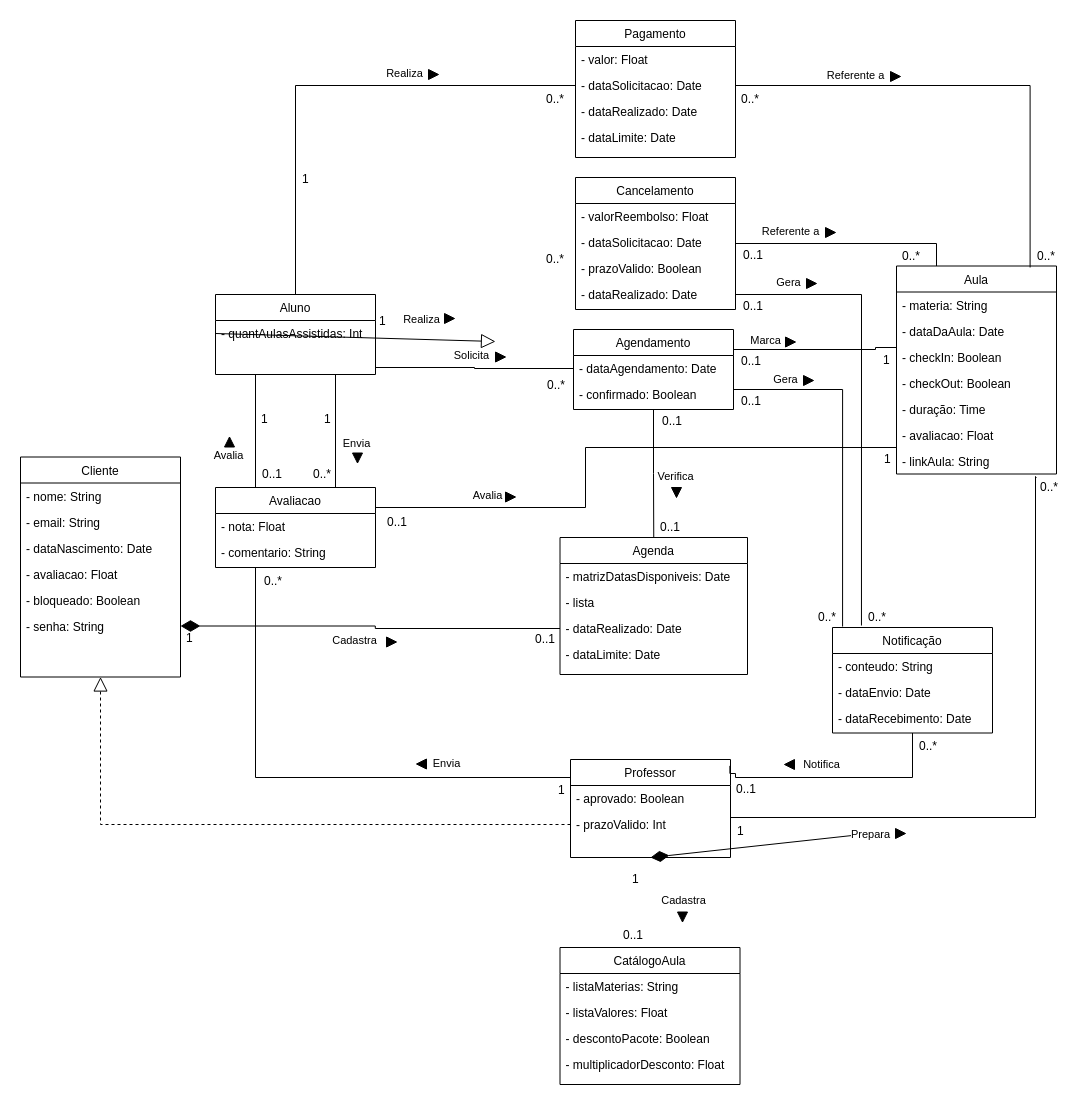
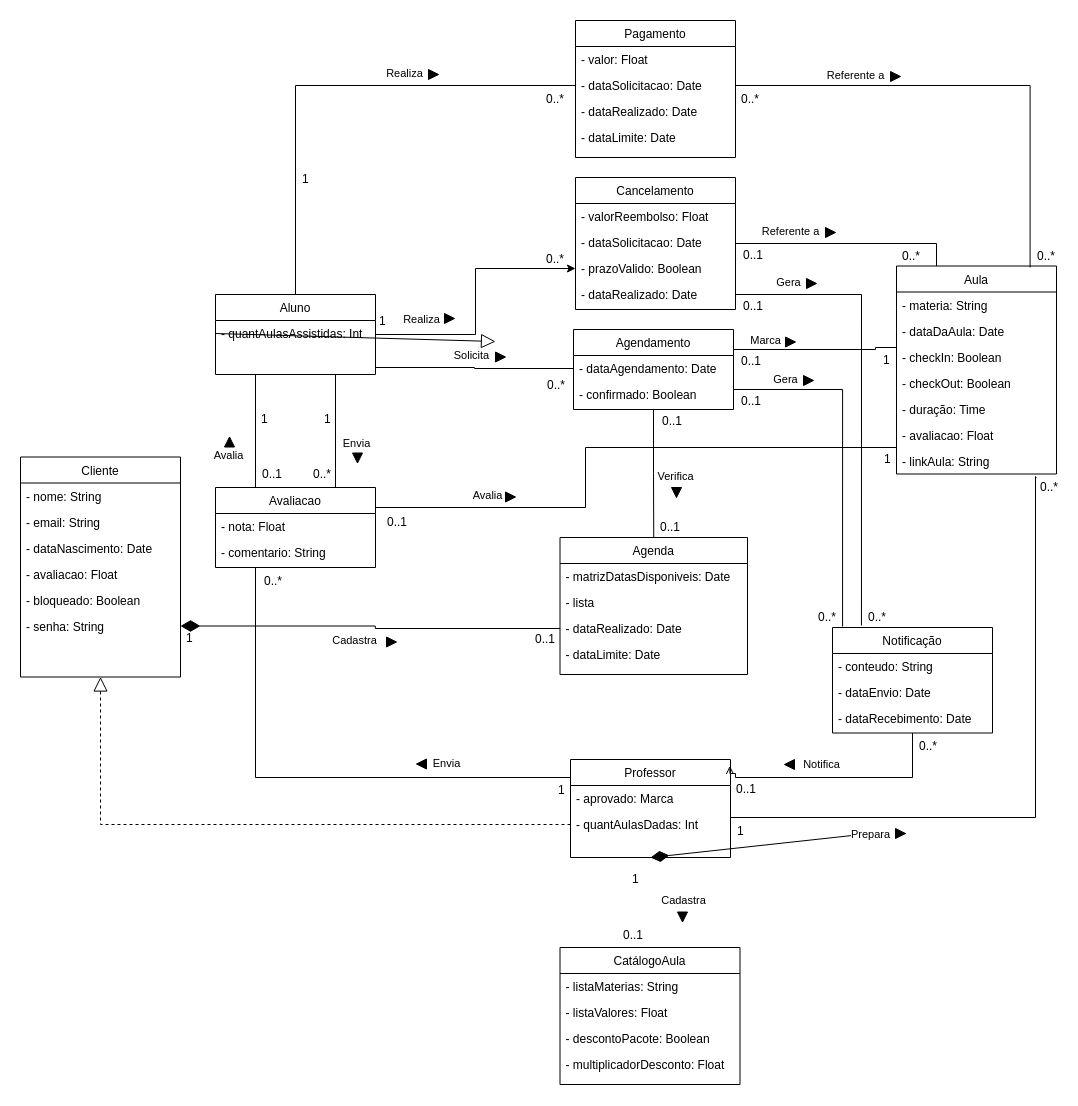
edge "Aluno" -> "- prazoValido: Boolean": added
edge "Notificação" -- "Professor": arrowhead none -> open
node "- aprovado: Boolean": label "- aprovado: Boolean" -> "- aprovado: Marca"
node "- prazoValido: Int": label "- prazoValido: Int" -> "- quantAulasDadas: Int"
